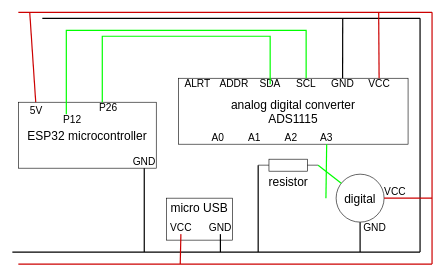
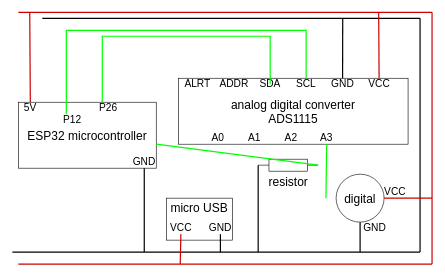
node "5V": moved (36, 111) -> (30, 108)
edge "resistor" -- "digital": now "resistor" -- "ESP32 microcontroller"
